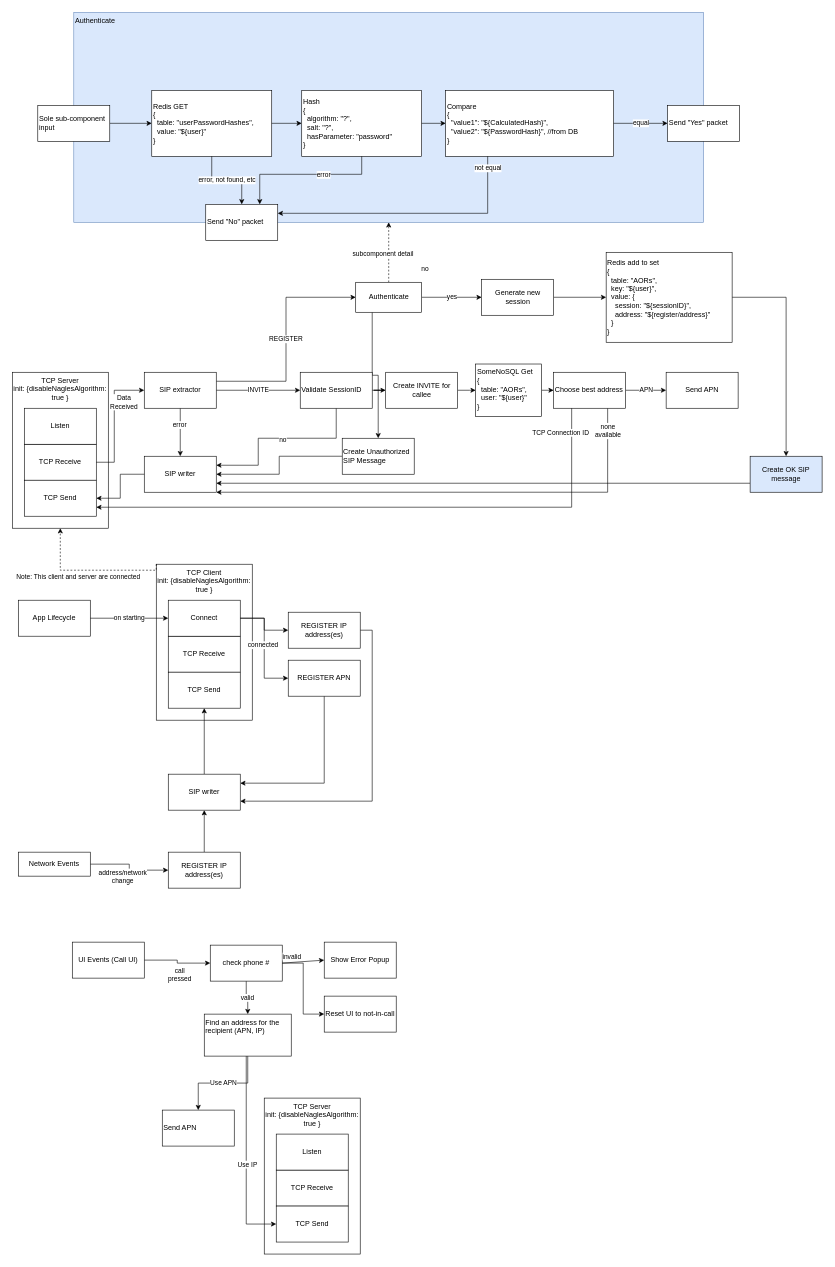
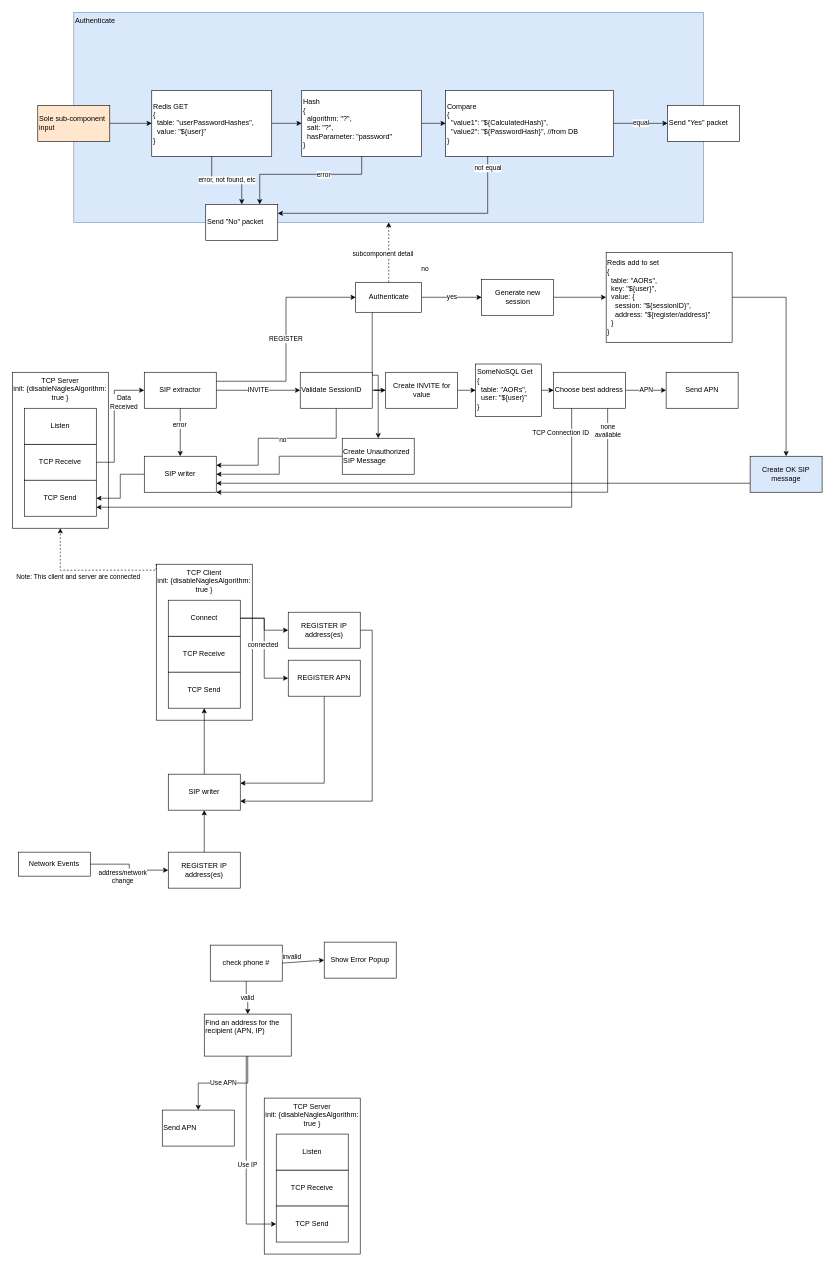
node "Sole sub-component input": fillcolor #ffffff -> #ffe6cc
node "Create INVITE for callee": label "Create INVITE for callee" -> "Create INVITE for value"
node "App Lifecycle": removed
edge "App Lifecycle" -> "Connect": removed, label "on starting"
node "UI Events (Call UI)": removed
edge "UI Events (Call UI)" -> "check phone #": removed, label "call pressed"
edge "check phone #" -> "Reset UI to not-in-call": removed
node "Reset UI to not-in-call": removed
